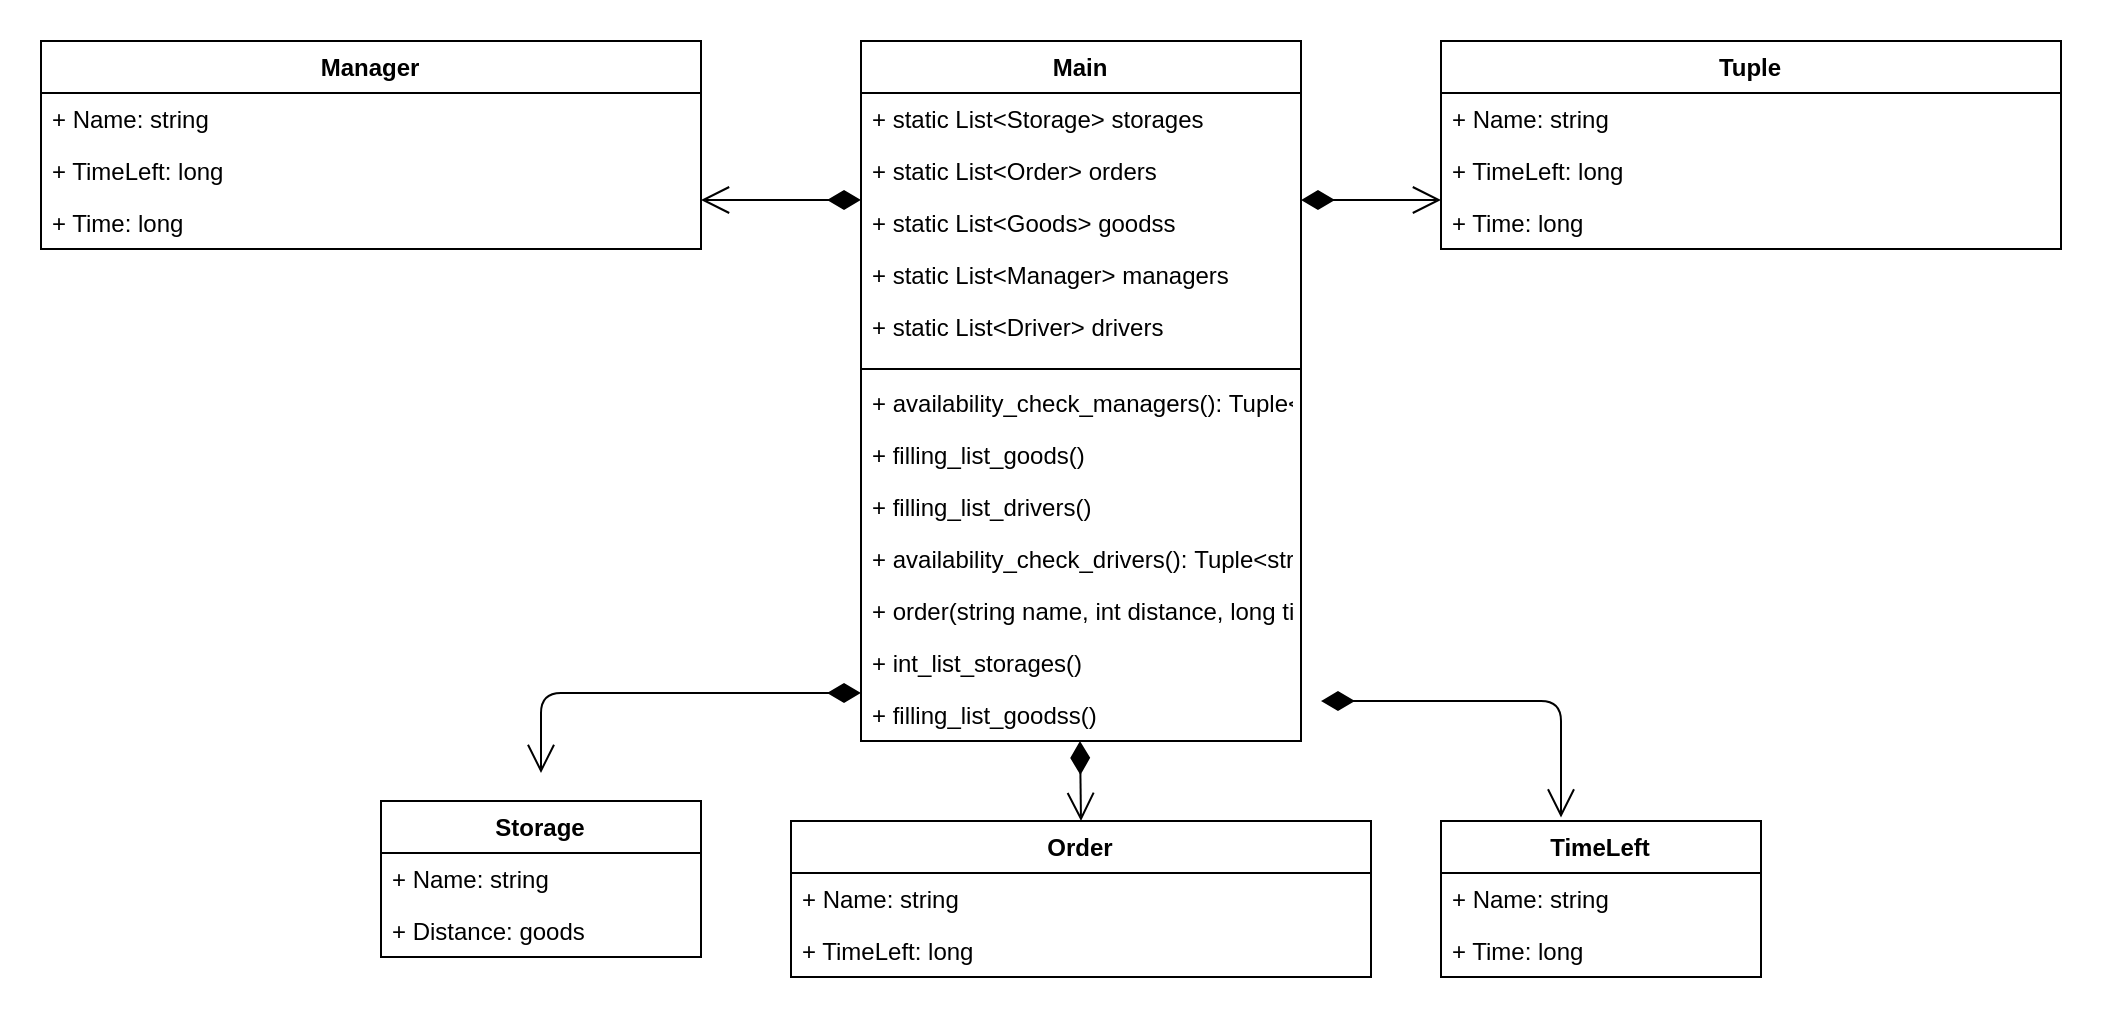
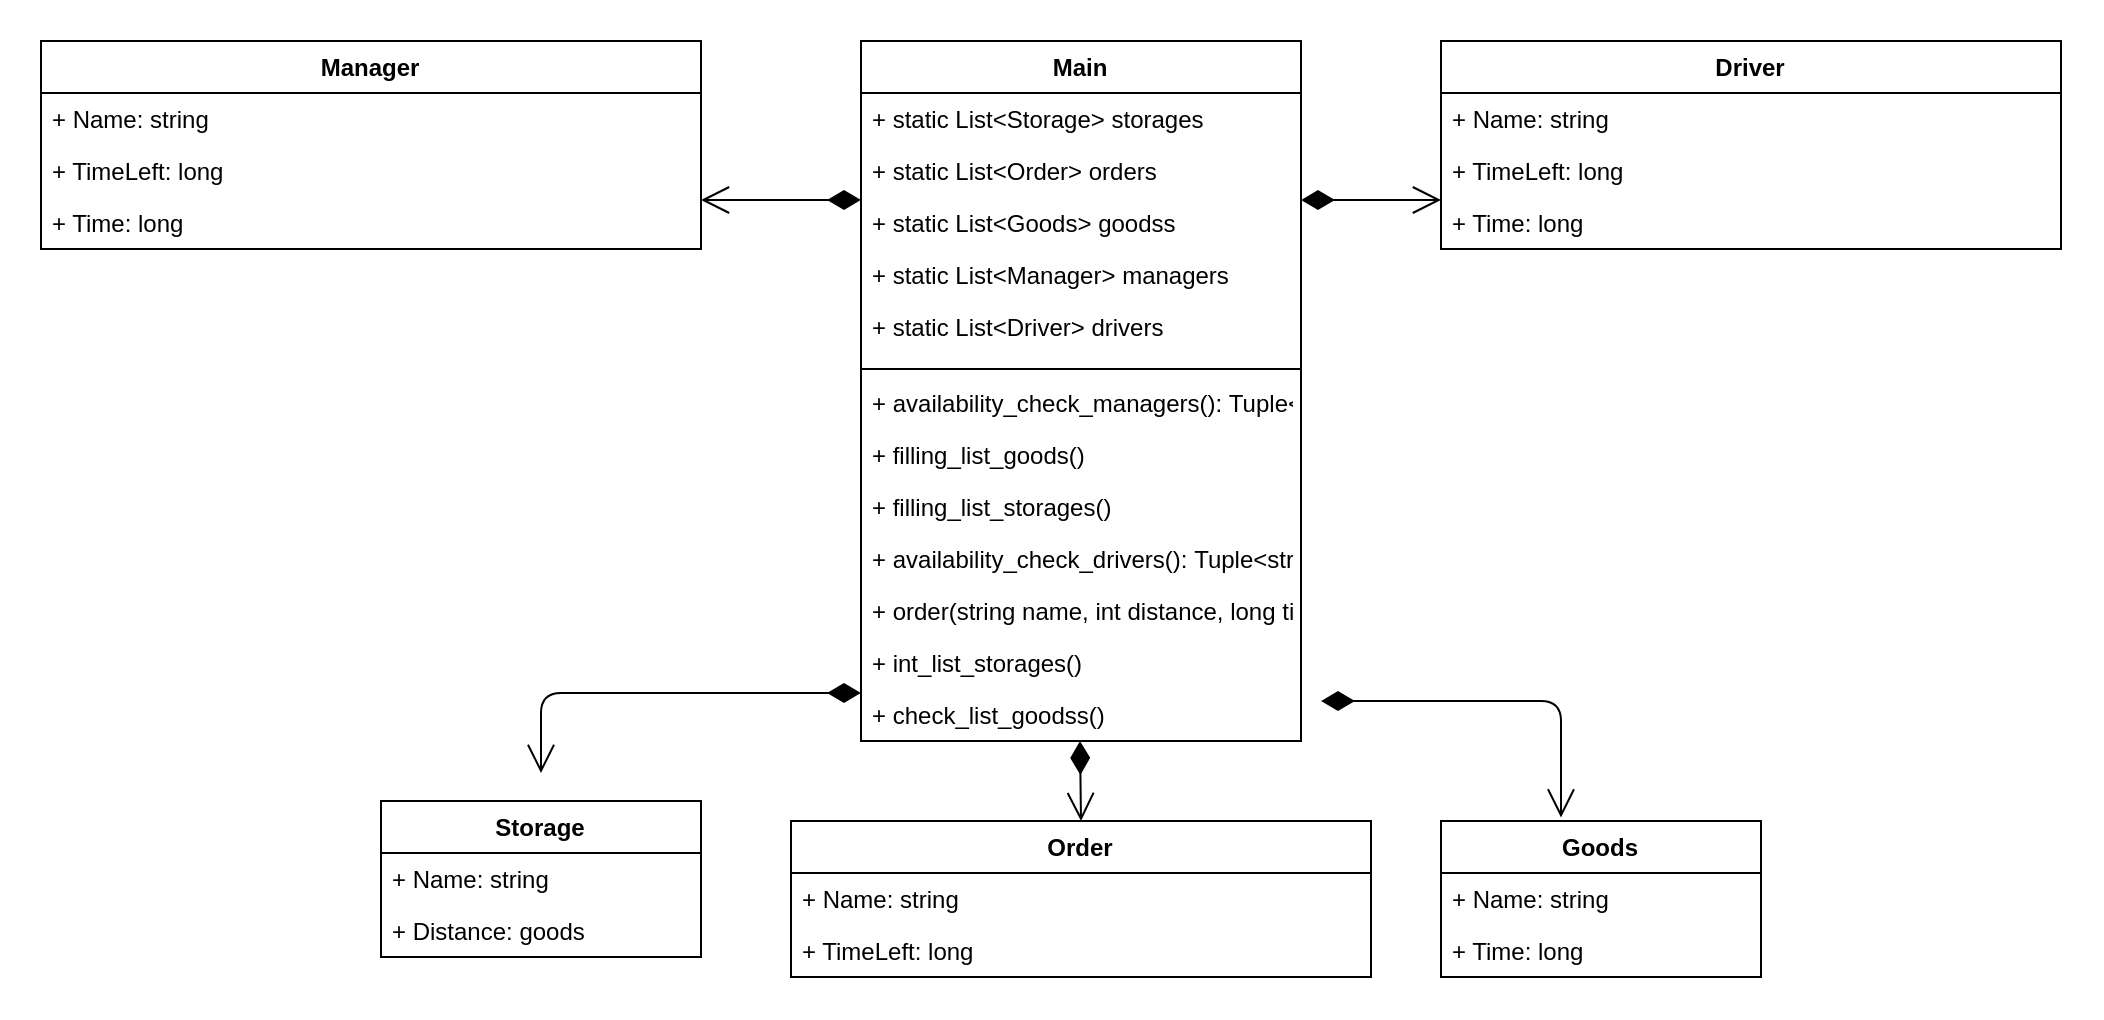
node "Tuple": label "Tuple" -> "Driver"
node "+ filling_list_drivers()": label "+ filling_list_drivers()" -> "+ filling_list_storages()"
node "+ filling_list_goodss()": label "+ filling_list_goodss()" -> "+ check_list_goodss()"
node "TimeLeft": label "TimeLeft" -> "Goods"
